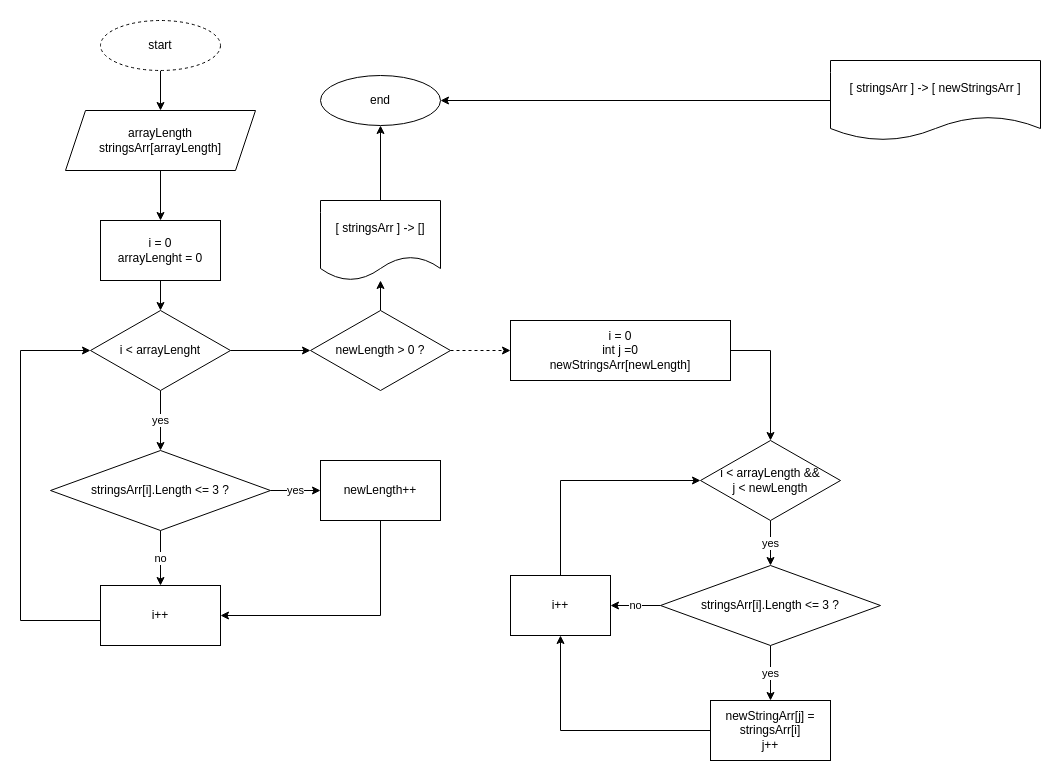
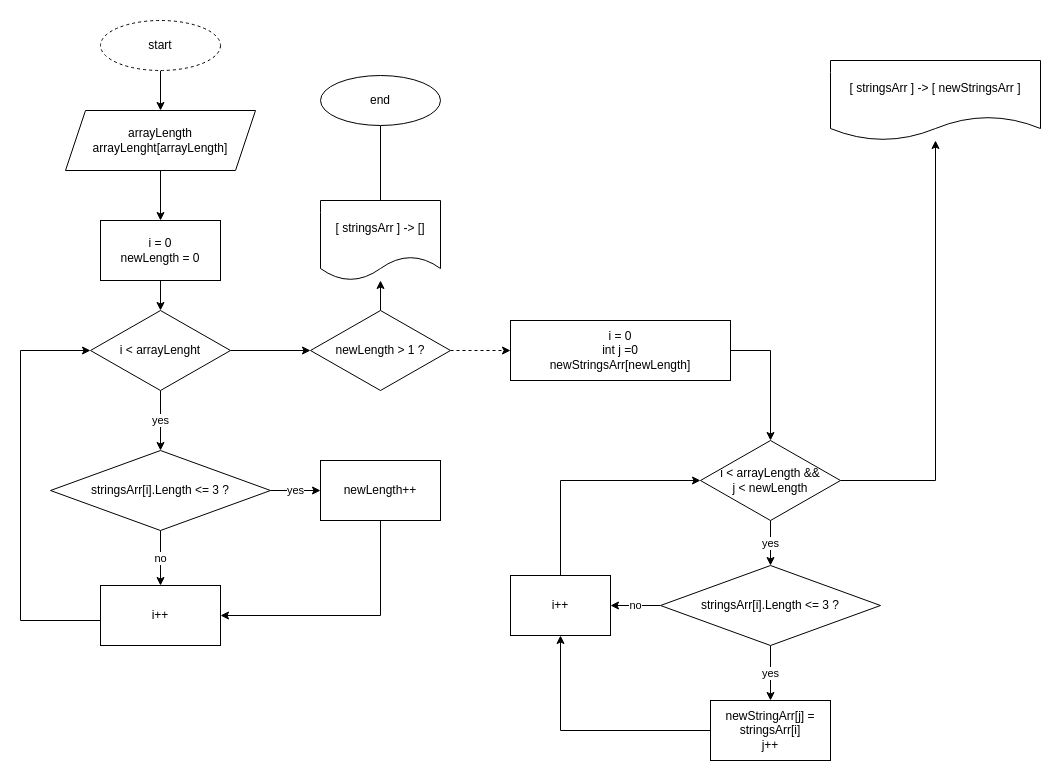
edge "[ stringsArr ] -> [ newStringsArr ]" -> "end": removed
edge "[ stringsArr ] -> []" -> "end": arrowhead classic -> none
node "arrayLength stringsArr[arrayLength]": label "arrayLength stringsArr[arrayLength]" -> "arrayLength arrayLenght[arrayLength]"
node "i = 0 arrayLenght = 0": label "i = 0 arrayLenght = 0" -> "i = 0 newLength = 0"
node "newLength > 0 ?": label "newLength > 0 ?" -> "newLength > 1 ?"
edge "i < arrayLength && j < newLength" -> "[ stringsArr ] -> [ newStringsArr ]": added
